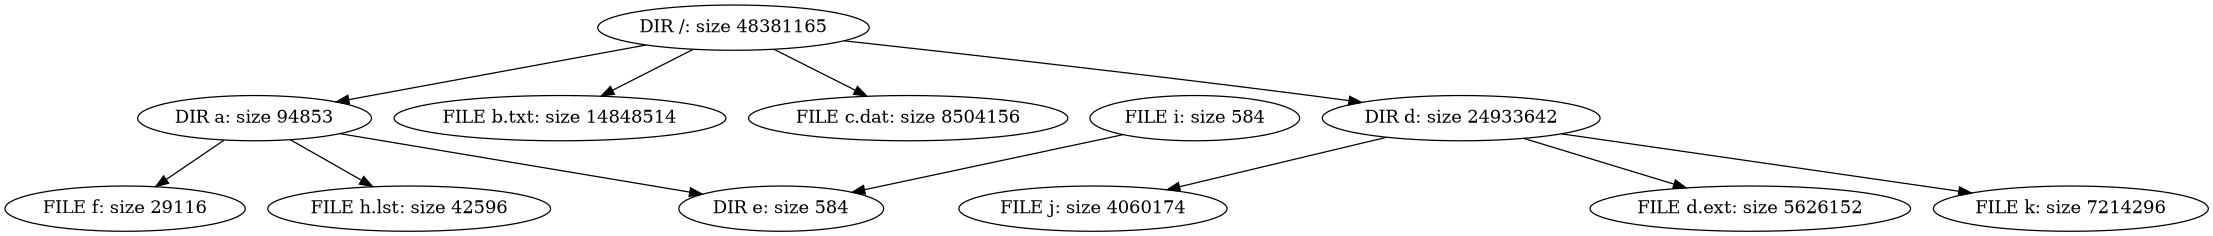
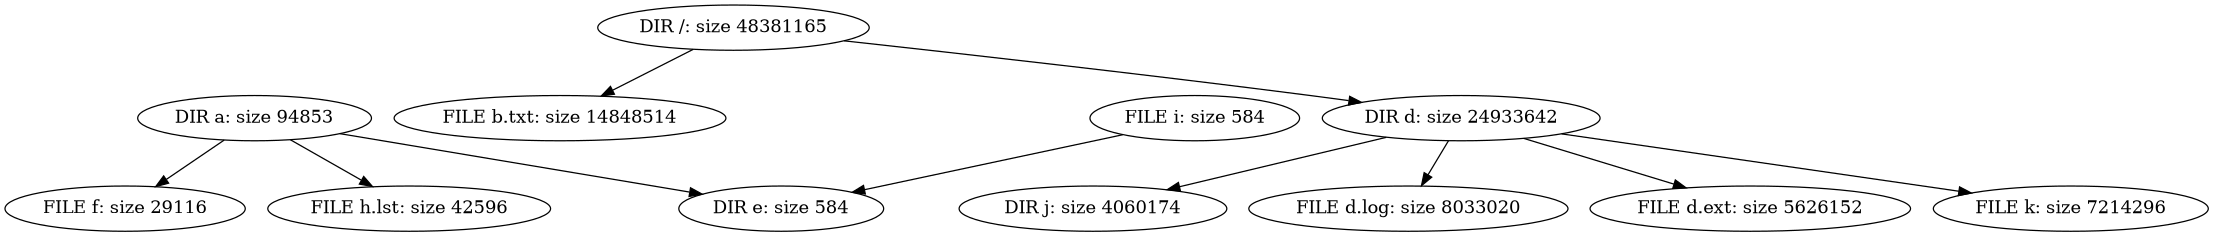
edge "DIR /: size 48381165" -> "DIR a: size 94853": removed
node "FILE c.dat: size 8504156": removed
node "FILE j: size 4060174": label "FILE j: size 4060174" -> "DIR j: size 4060174"
node "FILE d.log: size 8033020": added
